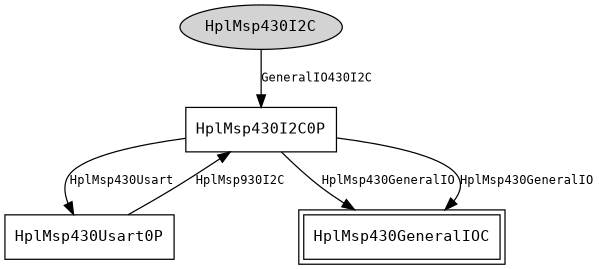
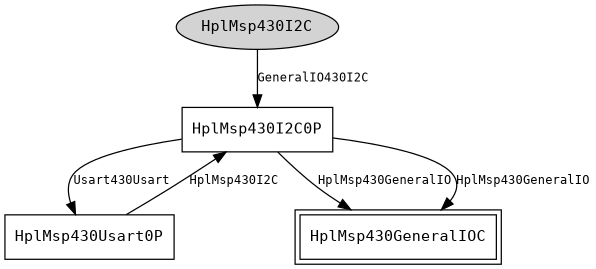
edge "HplMsp430I2C0P" -> "HplMsp430Usart0P": label "HplMsp430Usart" -> "Usart430Usart"
edge "HplMsp430Usart0P" -> "HplMsp430I2C0P": label "HplMsp930I2C" -> "HplMsp430I2C"
